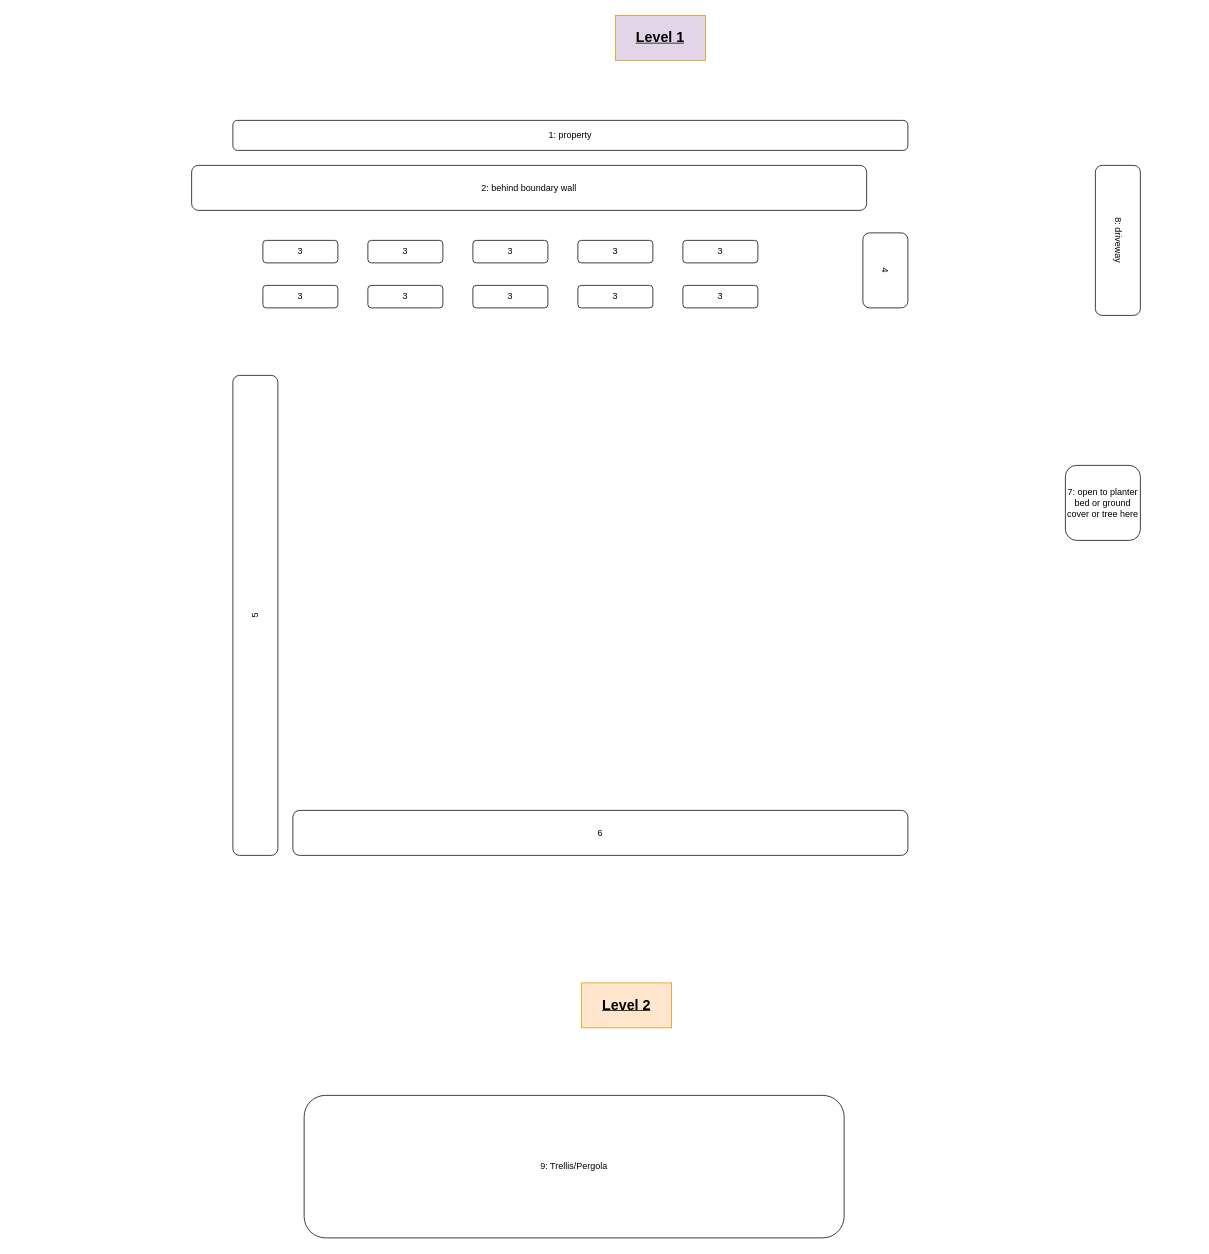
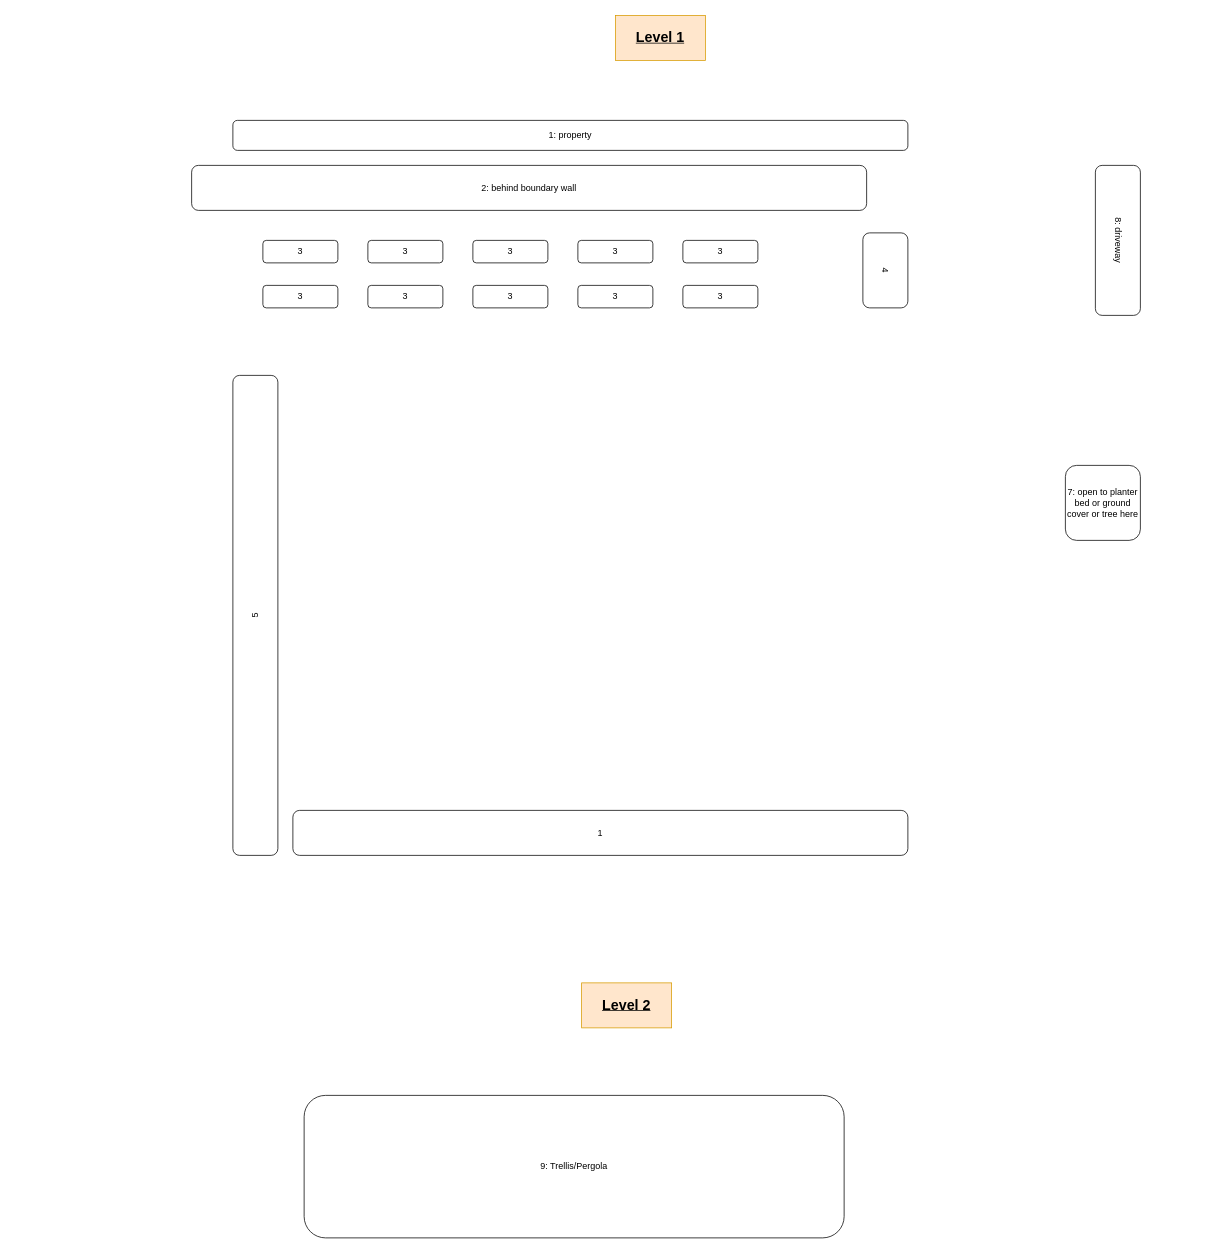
node "Level 1": fillcolor #e1d5e7 -> #ffe6cc
node "6": label "6" -> "1"
